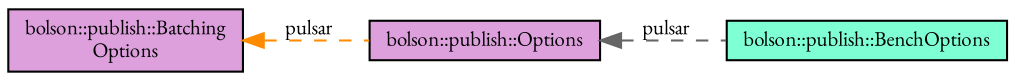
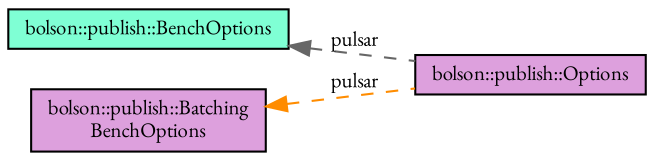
node "bolson::publish::Batching Options": label "bolson::publish::Batching Options" -> "bolson::publish::Batching BenchOptions"
edge "bolson::publish::BenchOptions" -> "bolson::publish::Options": reversed
